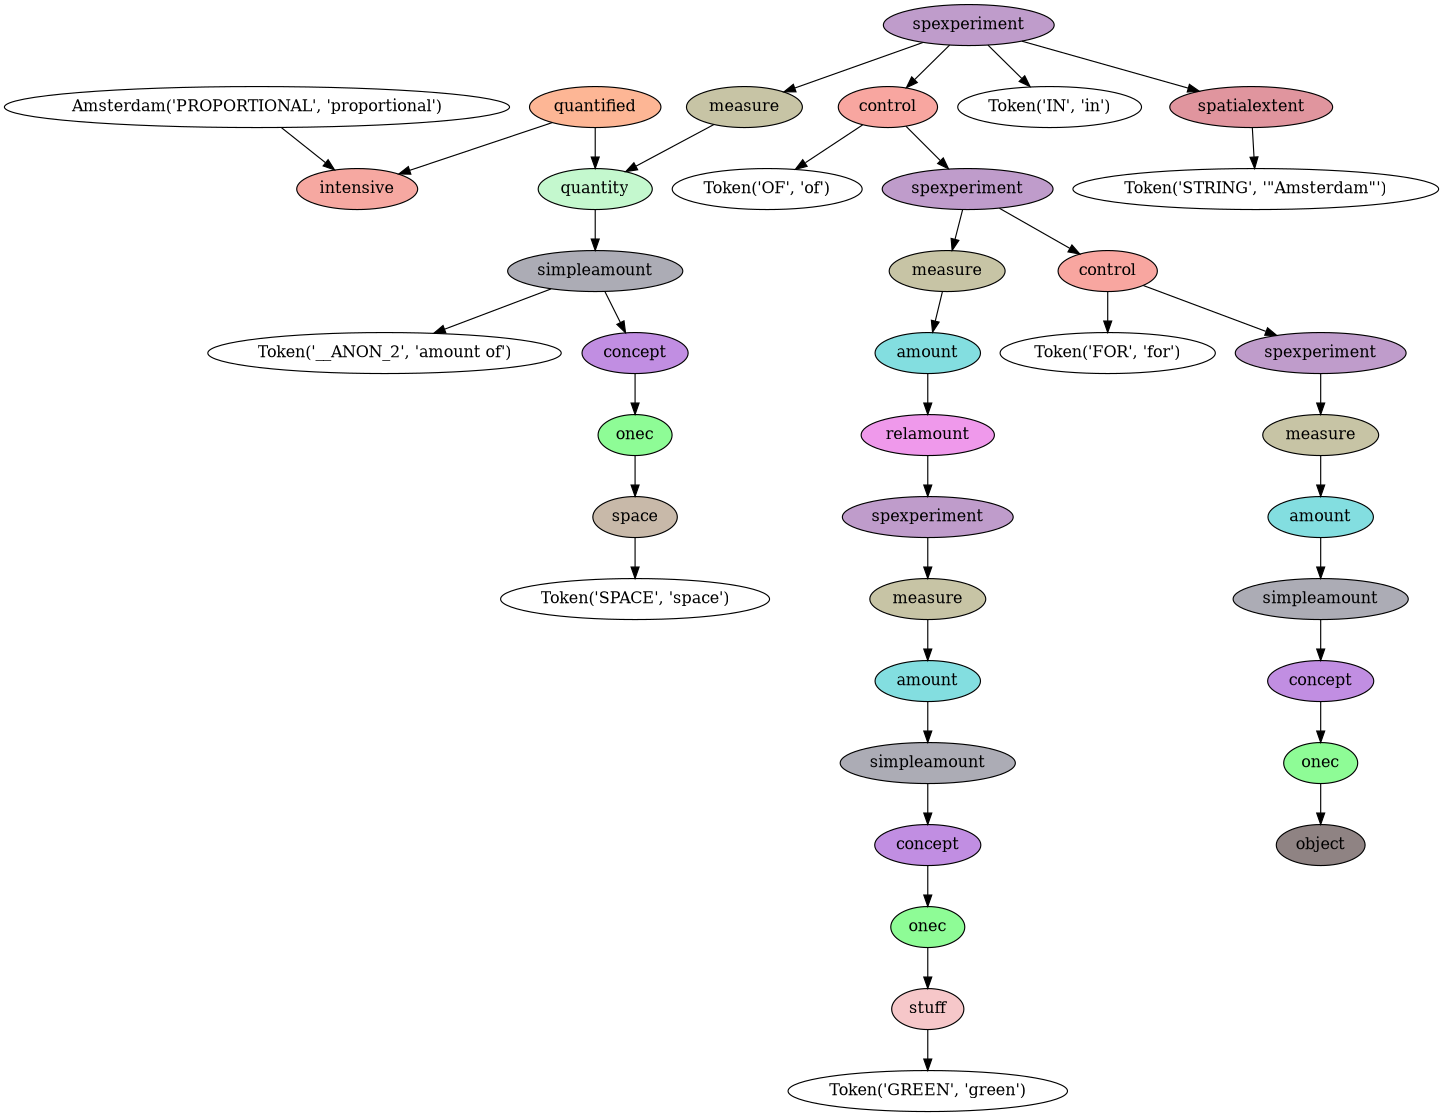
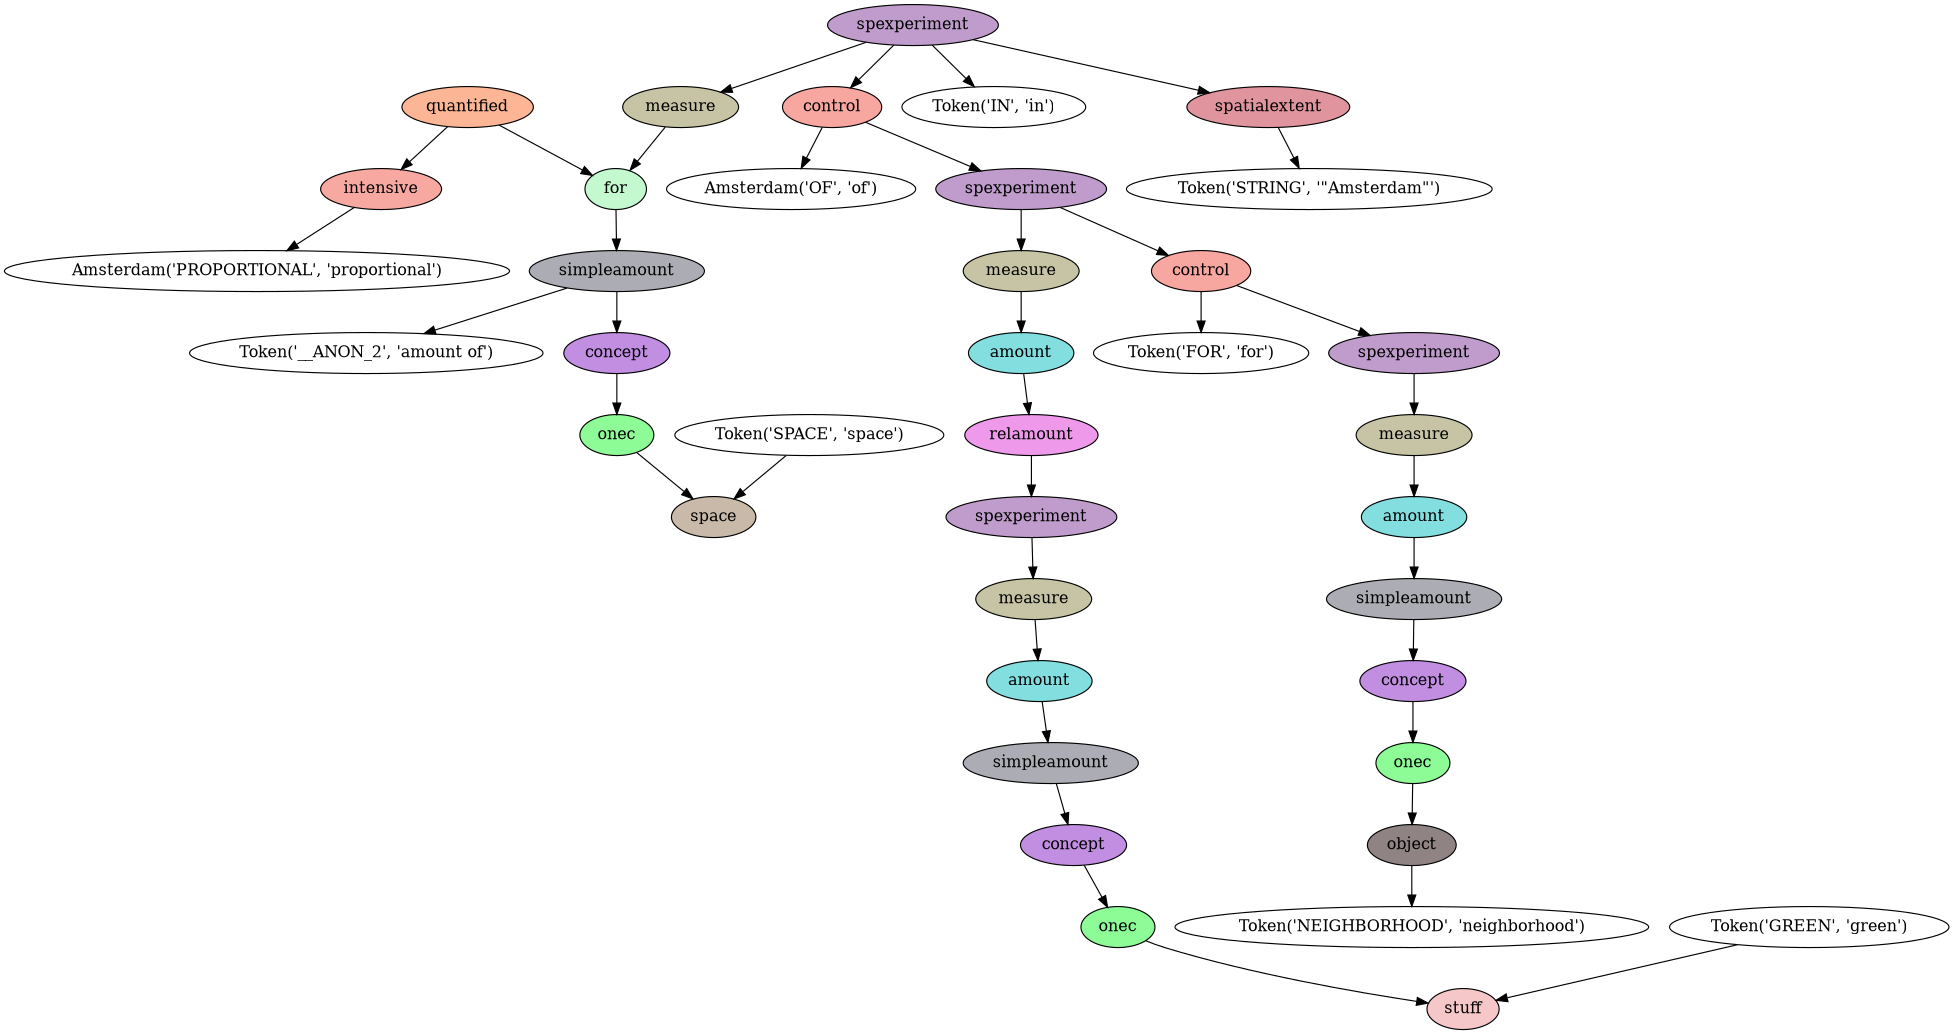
edge "Amsterdam('PROPORTIONAL', 'proportional')" -> "intensive": reversed
node "quantity": label "quantity" -> "for"
node "Token('OF', 'of')": label "Token('OF', 'of')" -> "Amsterdam('OF', 'of')"
edge "space" -> "Token('SPACE', 'space')": reversed
node "Token('NEIGHBORHOOD', 'neighborhood')": added
edge "stuff" -> "Token('GREEN', 'green')": reversed
